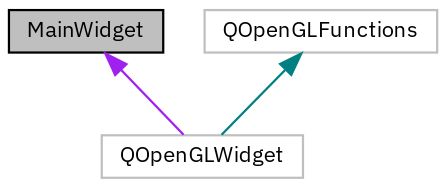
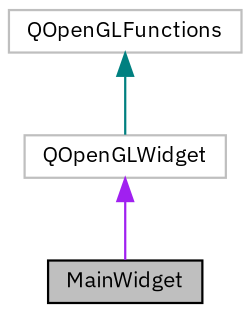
edge "QOpenGLWidget" -> "MainWidget": reversed
